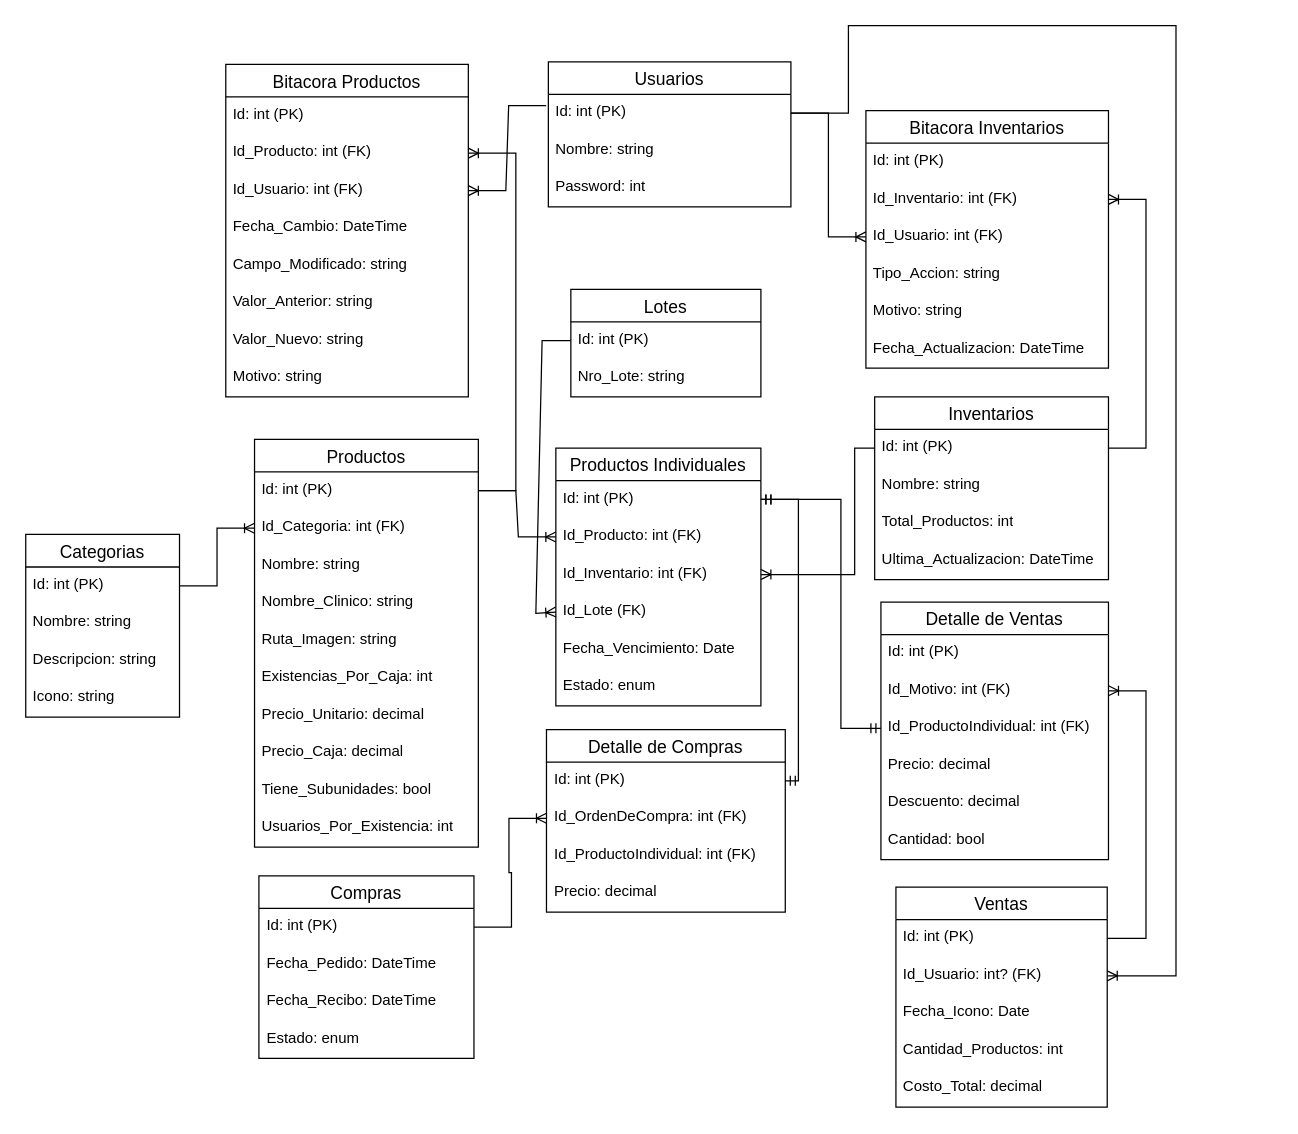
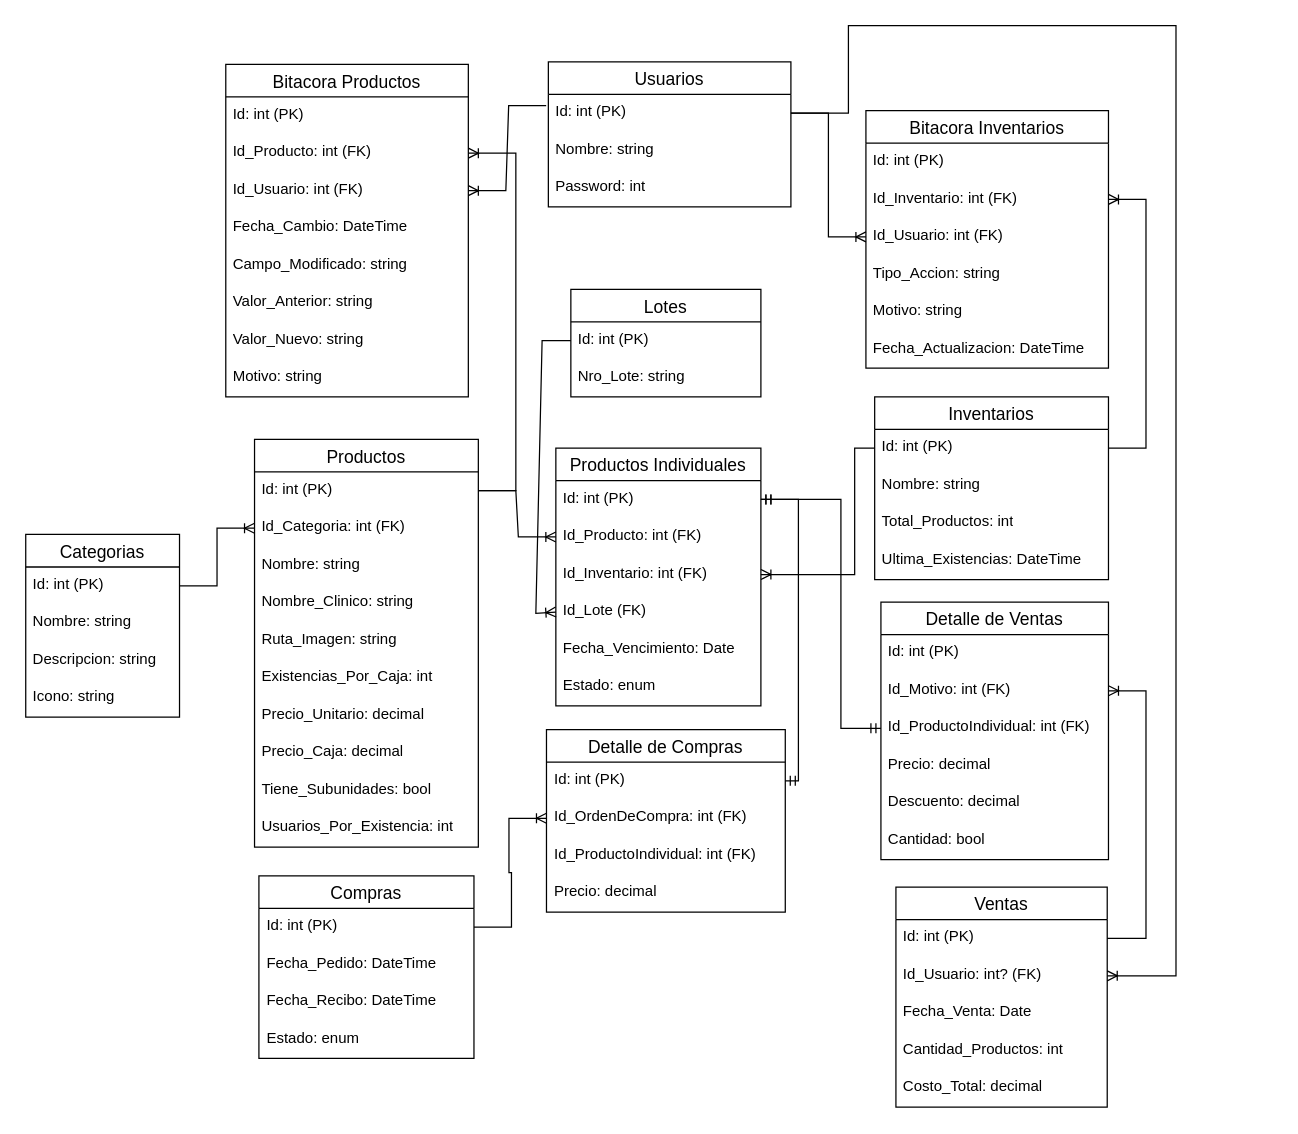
node "Ultima_Actualizacion: DateTime": label "Ultima_Actualizacion: DateTime" -> "Ultima_Existencias: DateTime"
node "Fecha_Icono: Date": label "Fecha_Icono: Date" -> "Fecha_Venta: Date"
